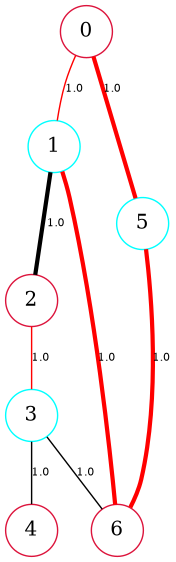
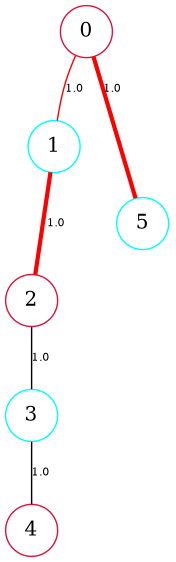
edge "1" -- "2": color black -> red
edge "2" -- "3": color red -> black
node "6": removed
